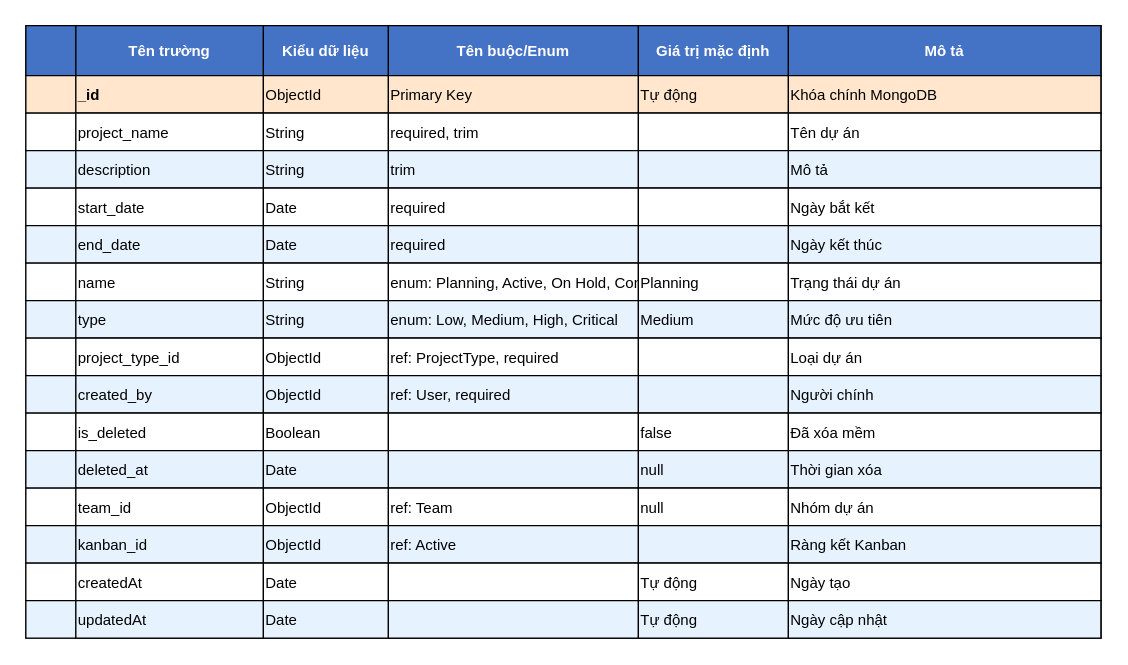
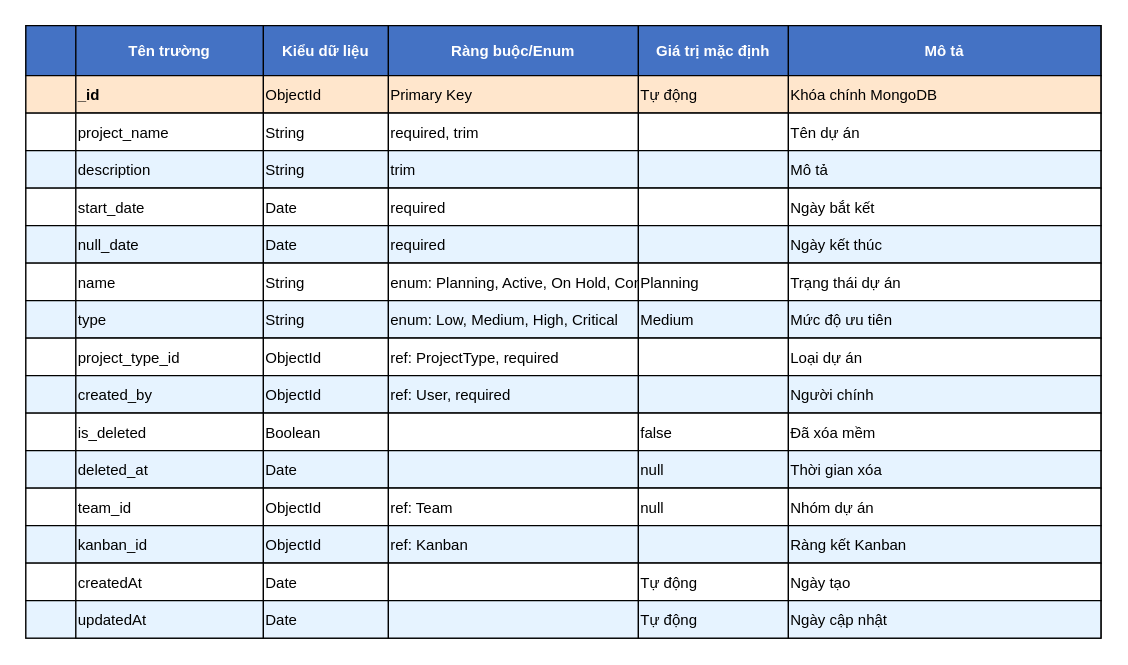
node "Tên buộc/Enum": label "Tên buộc/Enum" -> "Ràng buộc/Enum"
node "end_date": label "end_date" -> "null_date"
node "ref: Active": label "ref: Active" -> "ref: Kanban"
